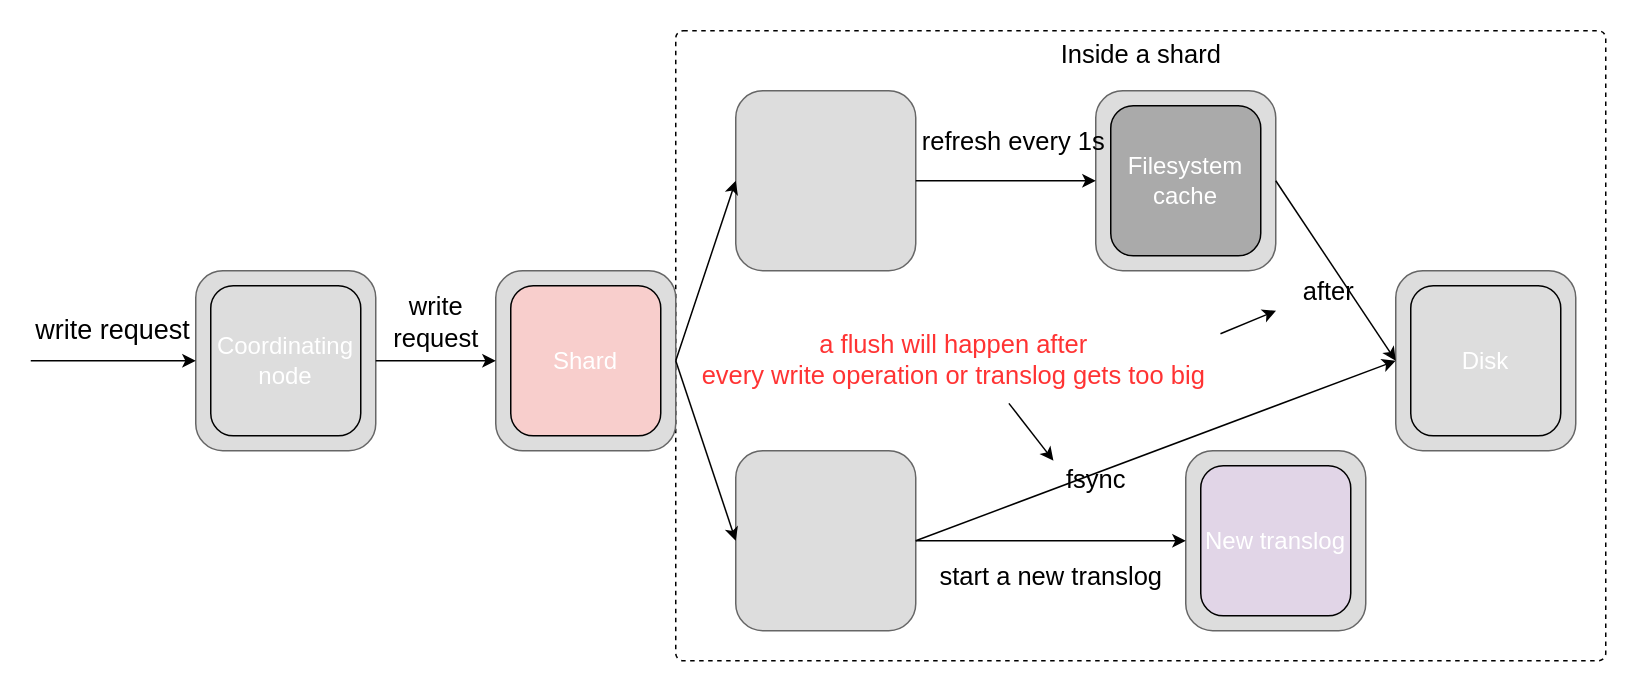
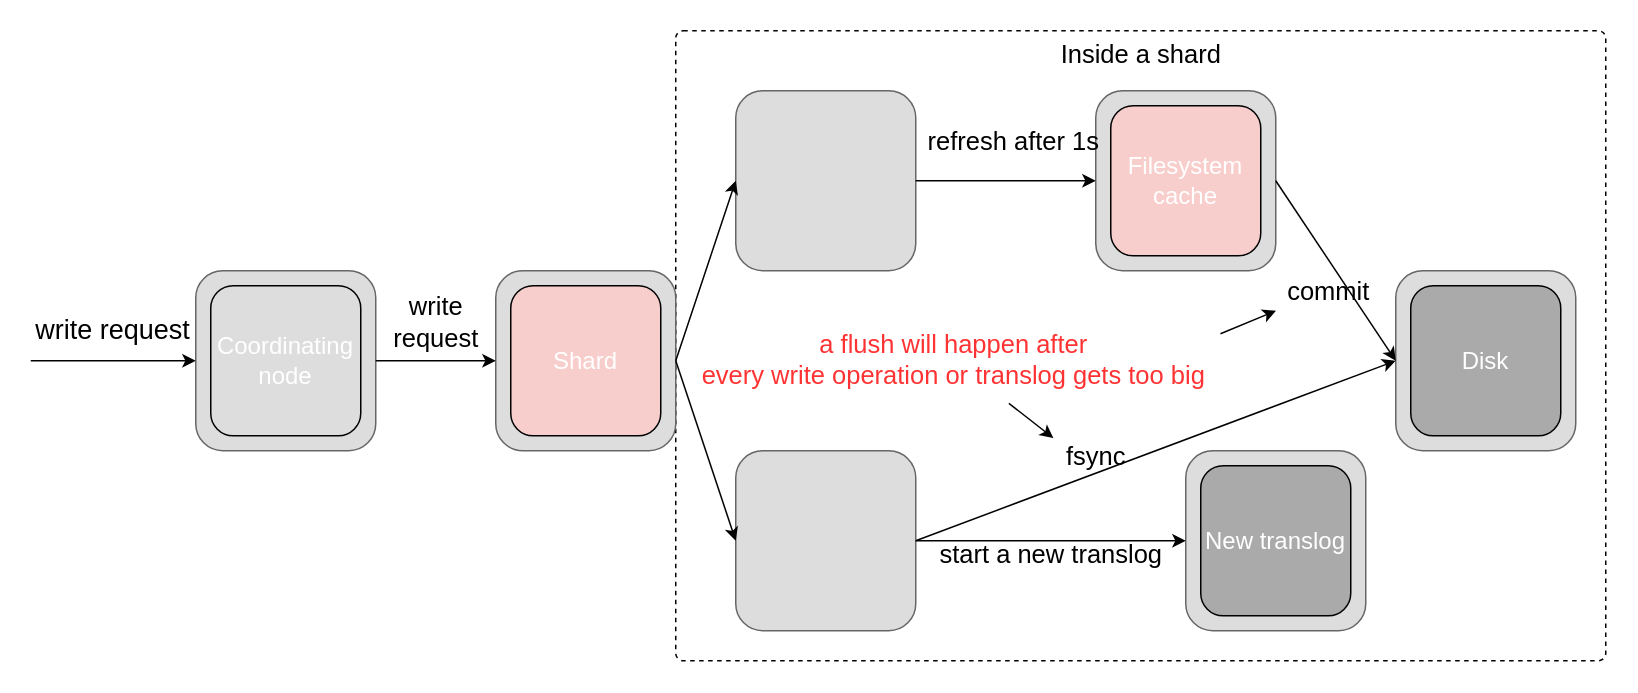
node "refresh every 1s": label "refresh every 1s" -> "refresh after 1s"
node "Filesystem cache": fillcolor #aaaaaa -> #f8cecc
node "after": label "after" -> "commit"
node "Disk": fillcolor #dddddd -> #aaaaaa
node "fsync": moved (1096, 481) -> (1096, 458)
node "New translog": fillcolor #e1d5e7 -> #aaaaaa
node "start a new translog": moved (1051, 578) -> (1051, 556)
